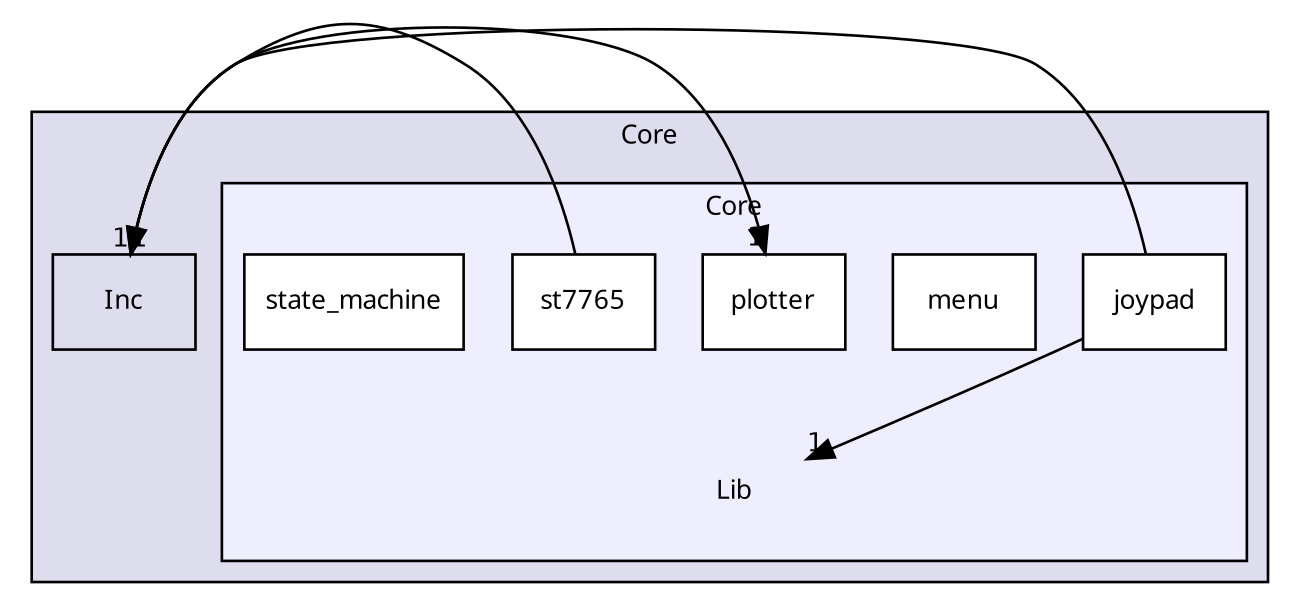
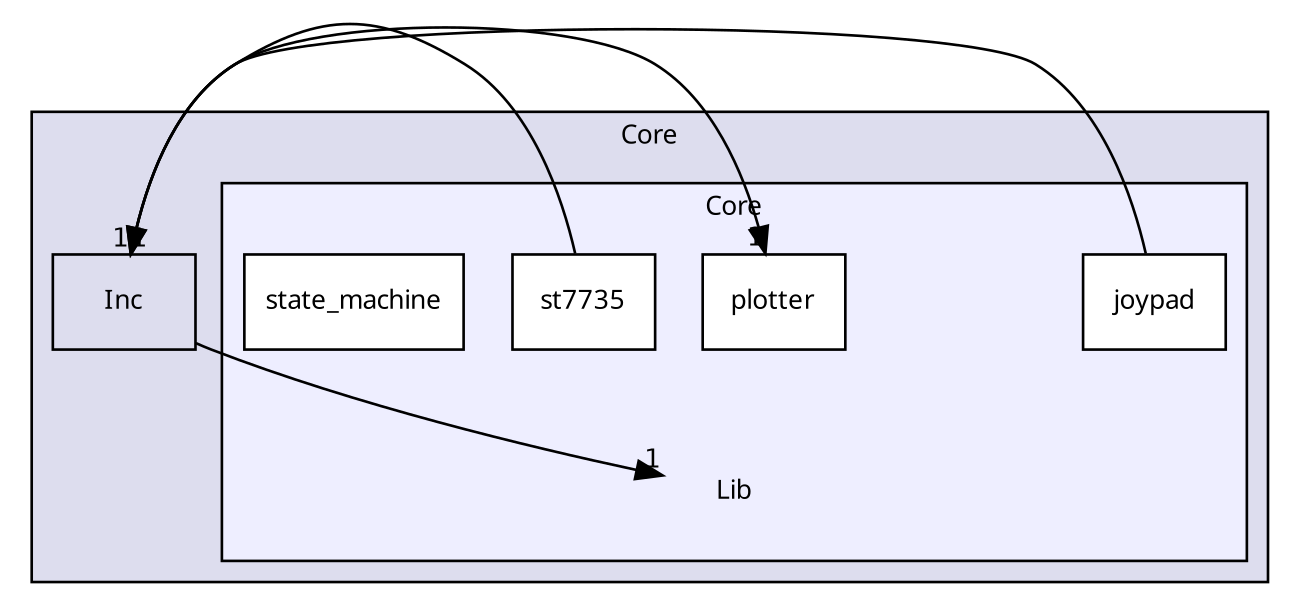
node "st7765": label "st7765" -> "st7735"
node "menu": removed
edge "joypad" -> "Lib": now "Inc" -> "Lib"
